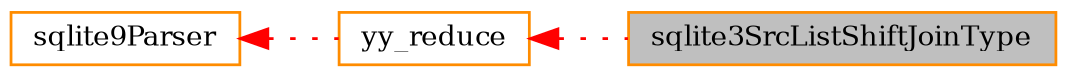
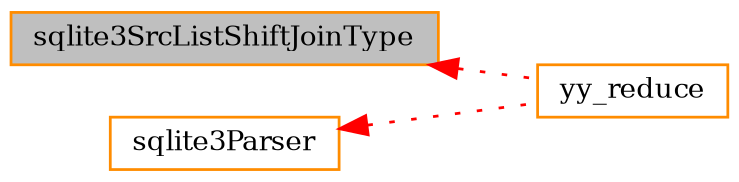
node "sqlite9Parser": label "sqlite9Parser" -> "sqlite3Parser"
edge "sqlite3SrcListShiftJoinType" -> "yy_reduce": reversed
